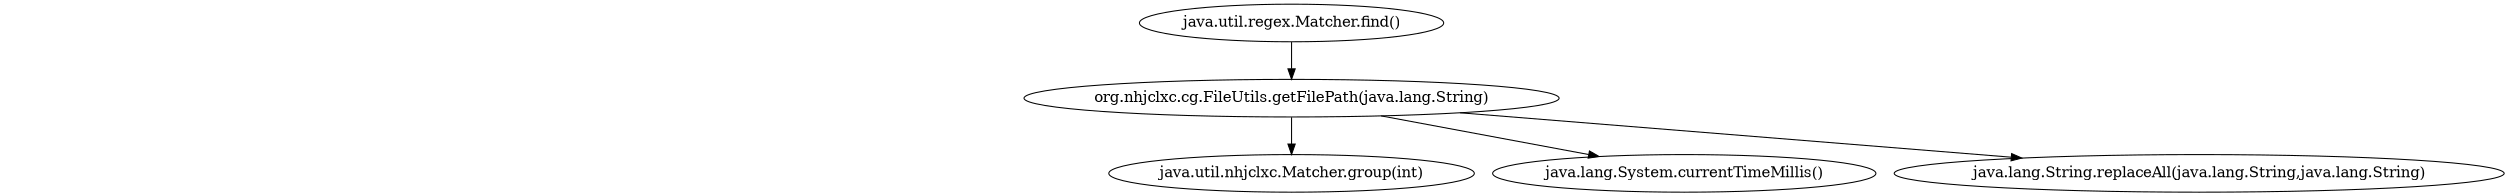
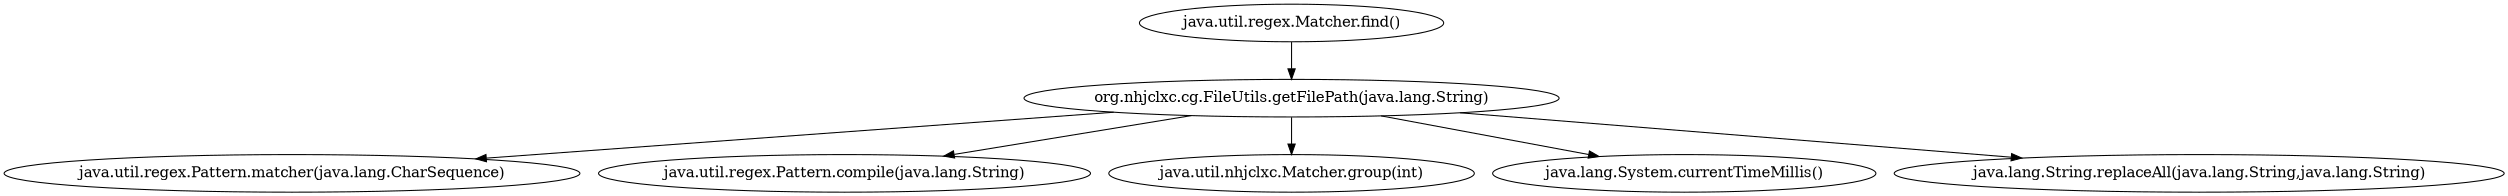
node "java.util.regex.Pattern.matcher(java.lang.CharSequence)": added
node "java.util.regex.Pattern.compile(java.lang.String)": added
